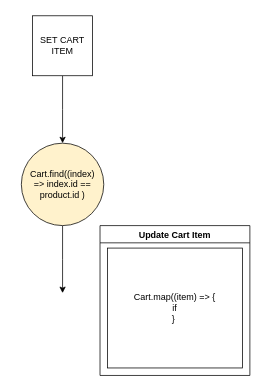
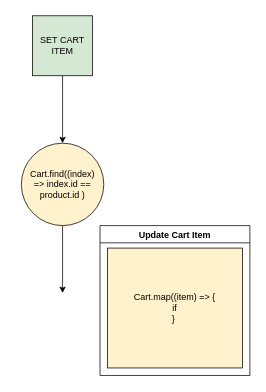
node "SET CART ITEM": fillcolor #ffffff -> #d5e8d4
node "Cart.map((item) => { if }": fillcolor #ffffff -> #fff2cc
